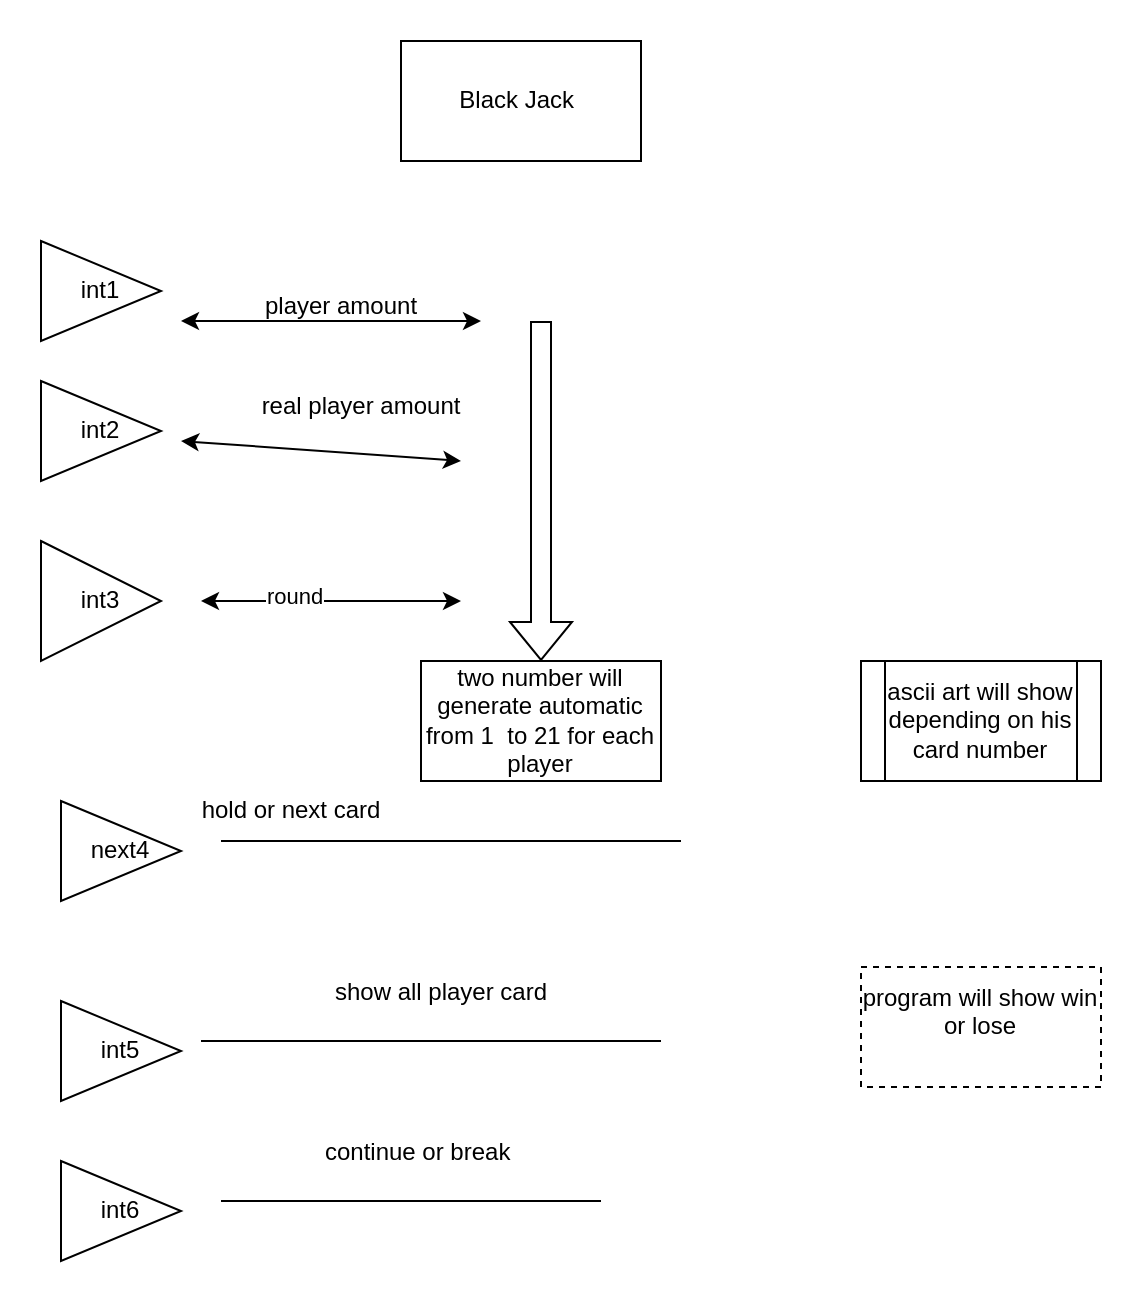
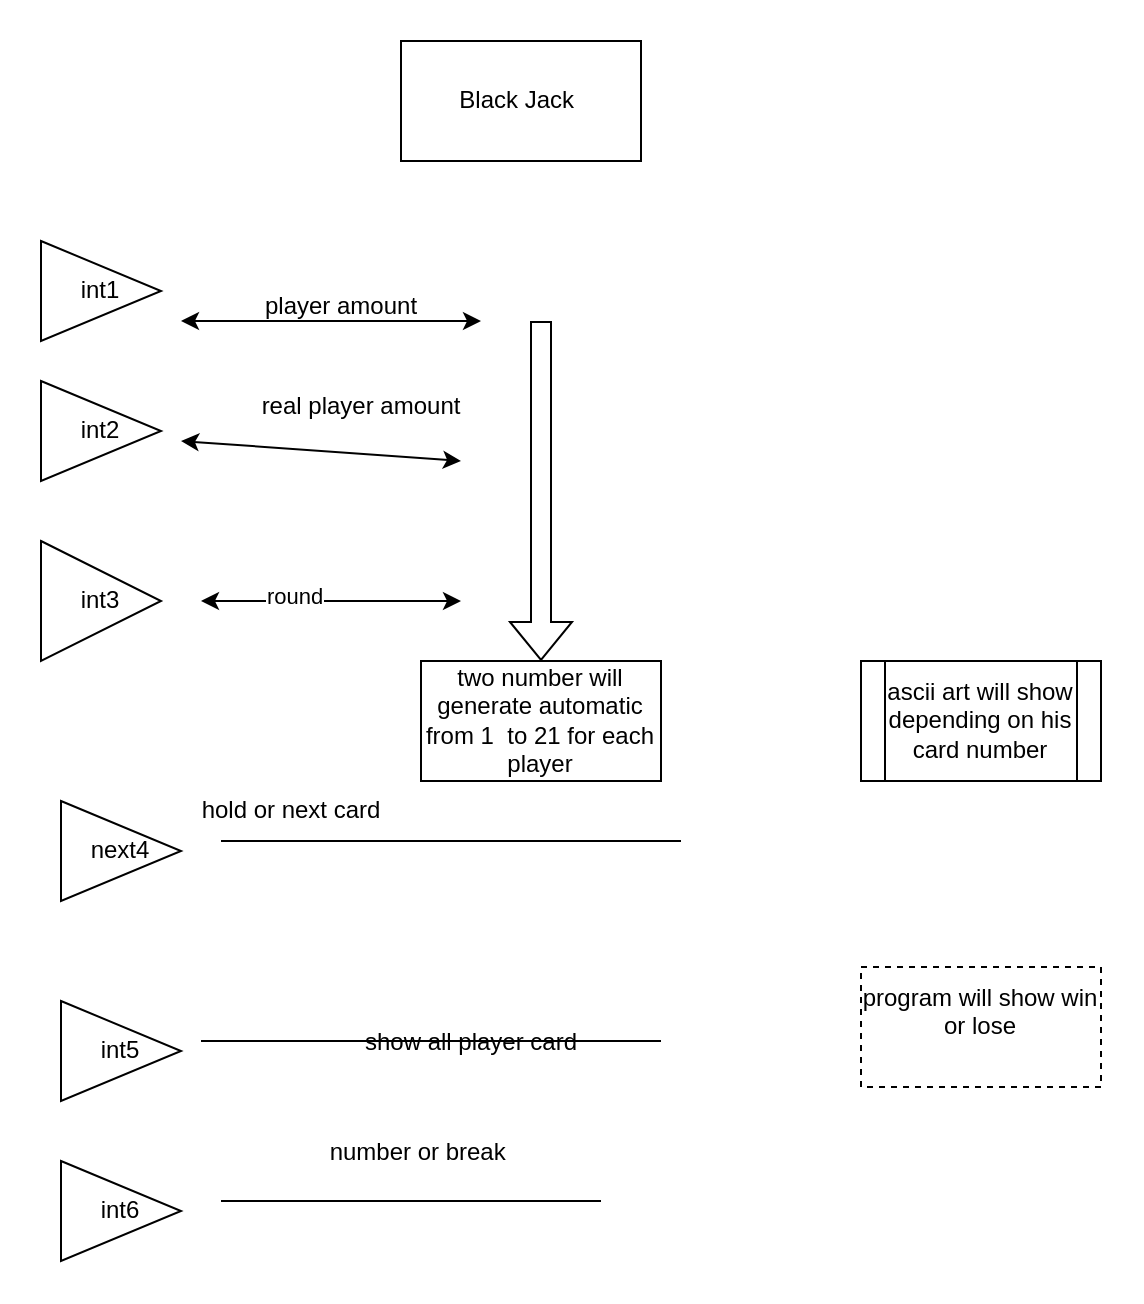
node "show all player card": moved (441, 1007) -> (471, 1057)
node "continue or break": label "continue or break" -> "number or break"
